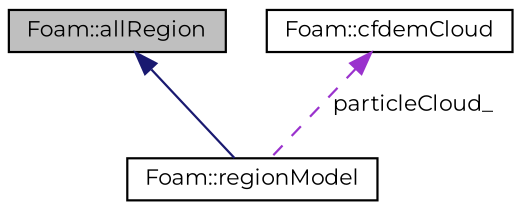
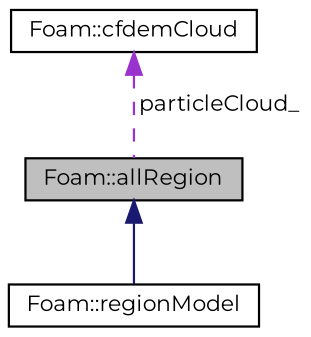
edge "Foam::regionModel" -> "Foam::cfdemCloud": now "Foam::allRegion" -> "Foam::cfdemCloud"
